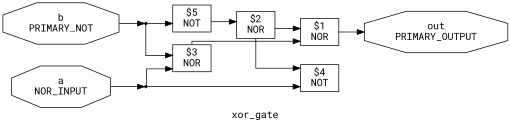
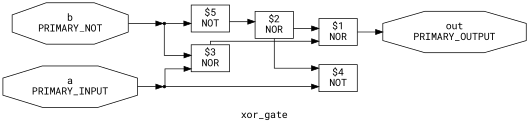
node "a NOR_INPUT": label "a NOR_INPUT" -> "a PRIMARY_INPUT"
